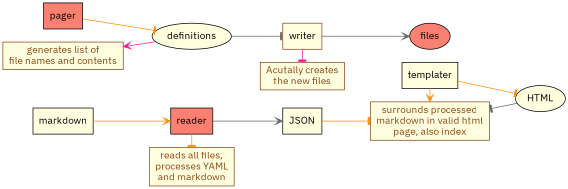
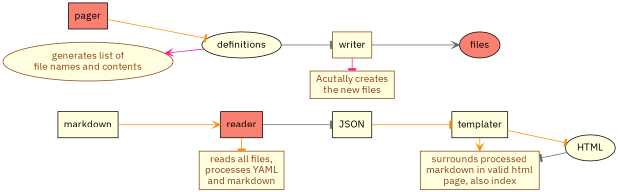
node "generates list of file names and contents": shape box -> ellipse
edge "reader" -> "JSON": arrowhead vee -> tee
edge "JSON" -> "surrounds processed markdown in valid html page, also index": now "JSON" -> "templater"
